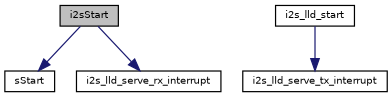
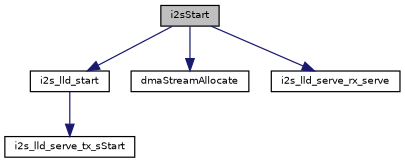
edge "i2sStart" -> "i2s_lld_start": added
node "sStart": label "sStart" -> "dmaStreamAllocate"
node "i2s_lld_serve_rx_interrupt": label "i2s_lld_serve_rx_interrupt" -> "i2s_lld_serve_rx_serve"
node "i2s_lld_serve_tx_interrupt": label "i2s_lld_serve_tx_interrupt" -> "i2s_lld_serve_tx_sStart"
